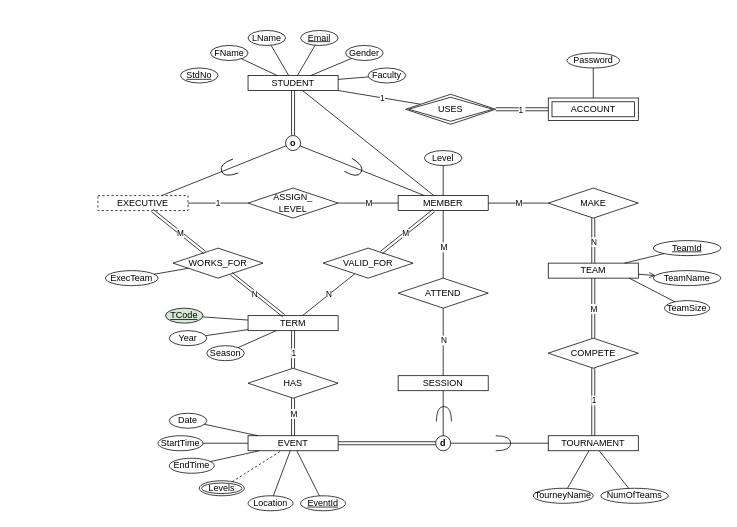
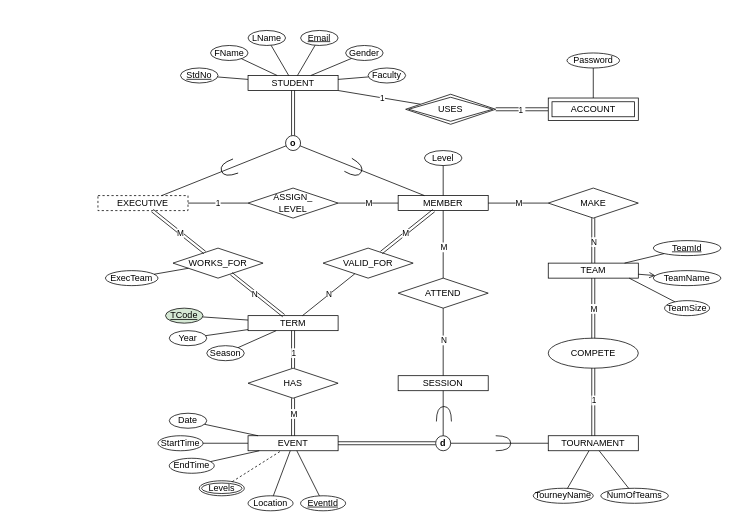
edge "STUDENT" -- "MEMBER": now "STUDENT" -- "StdNo"
node "COMPETE": shape diamond -> ellipse
